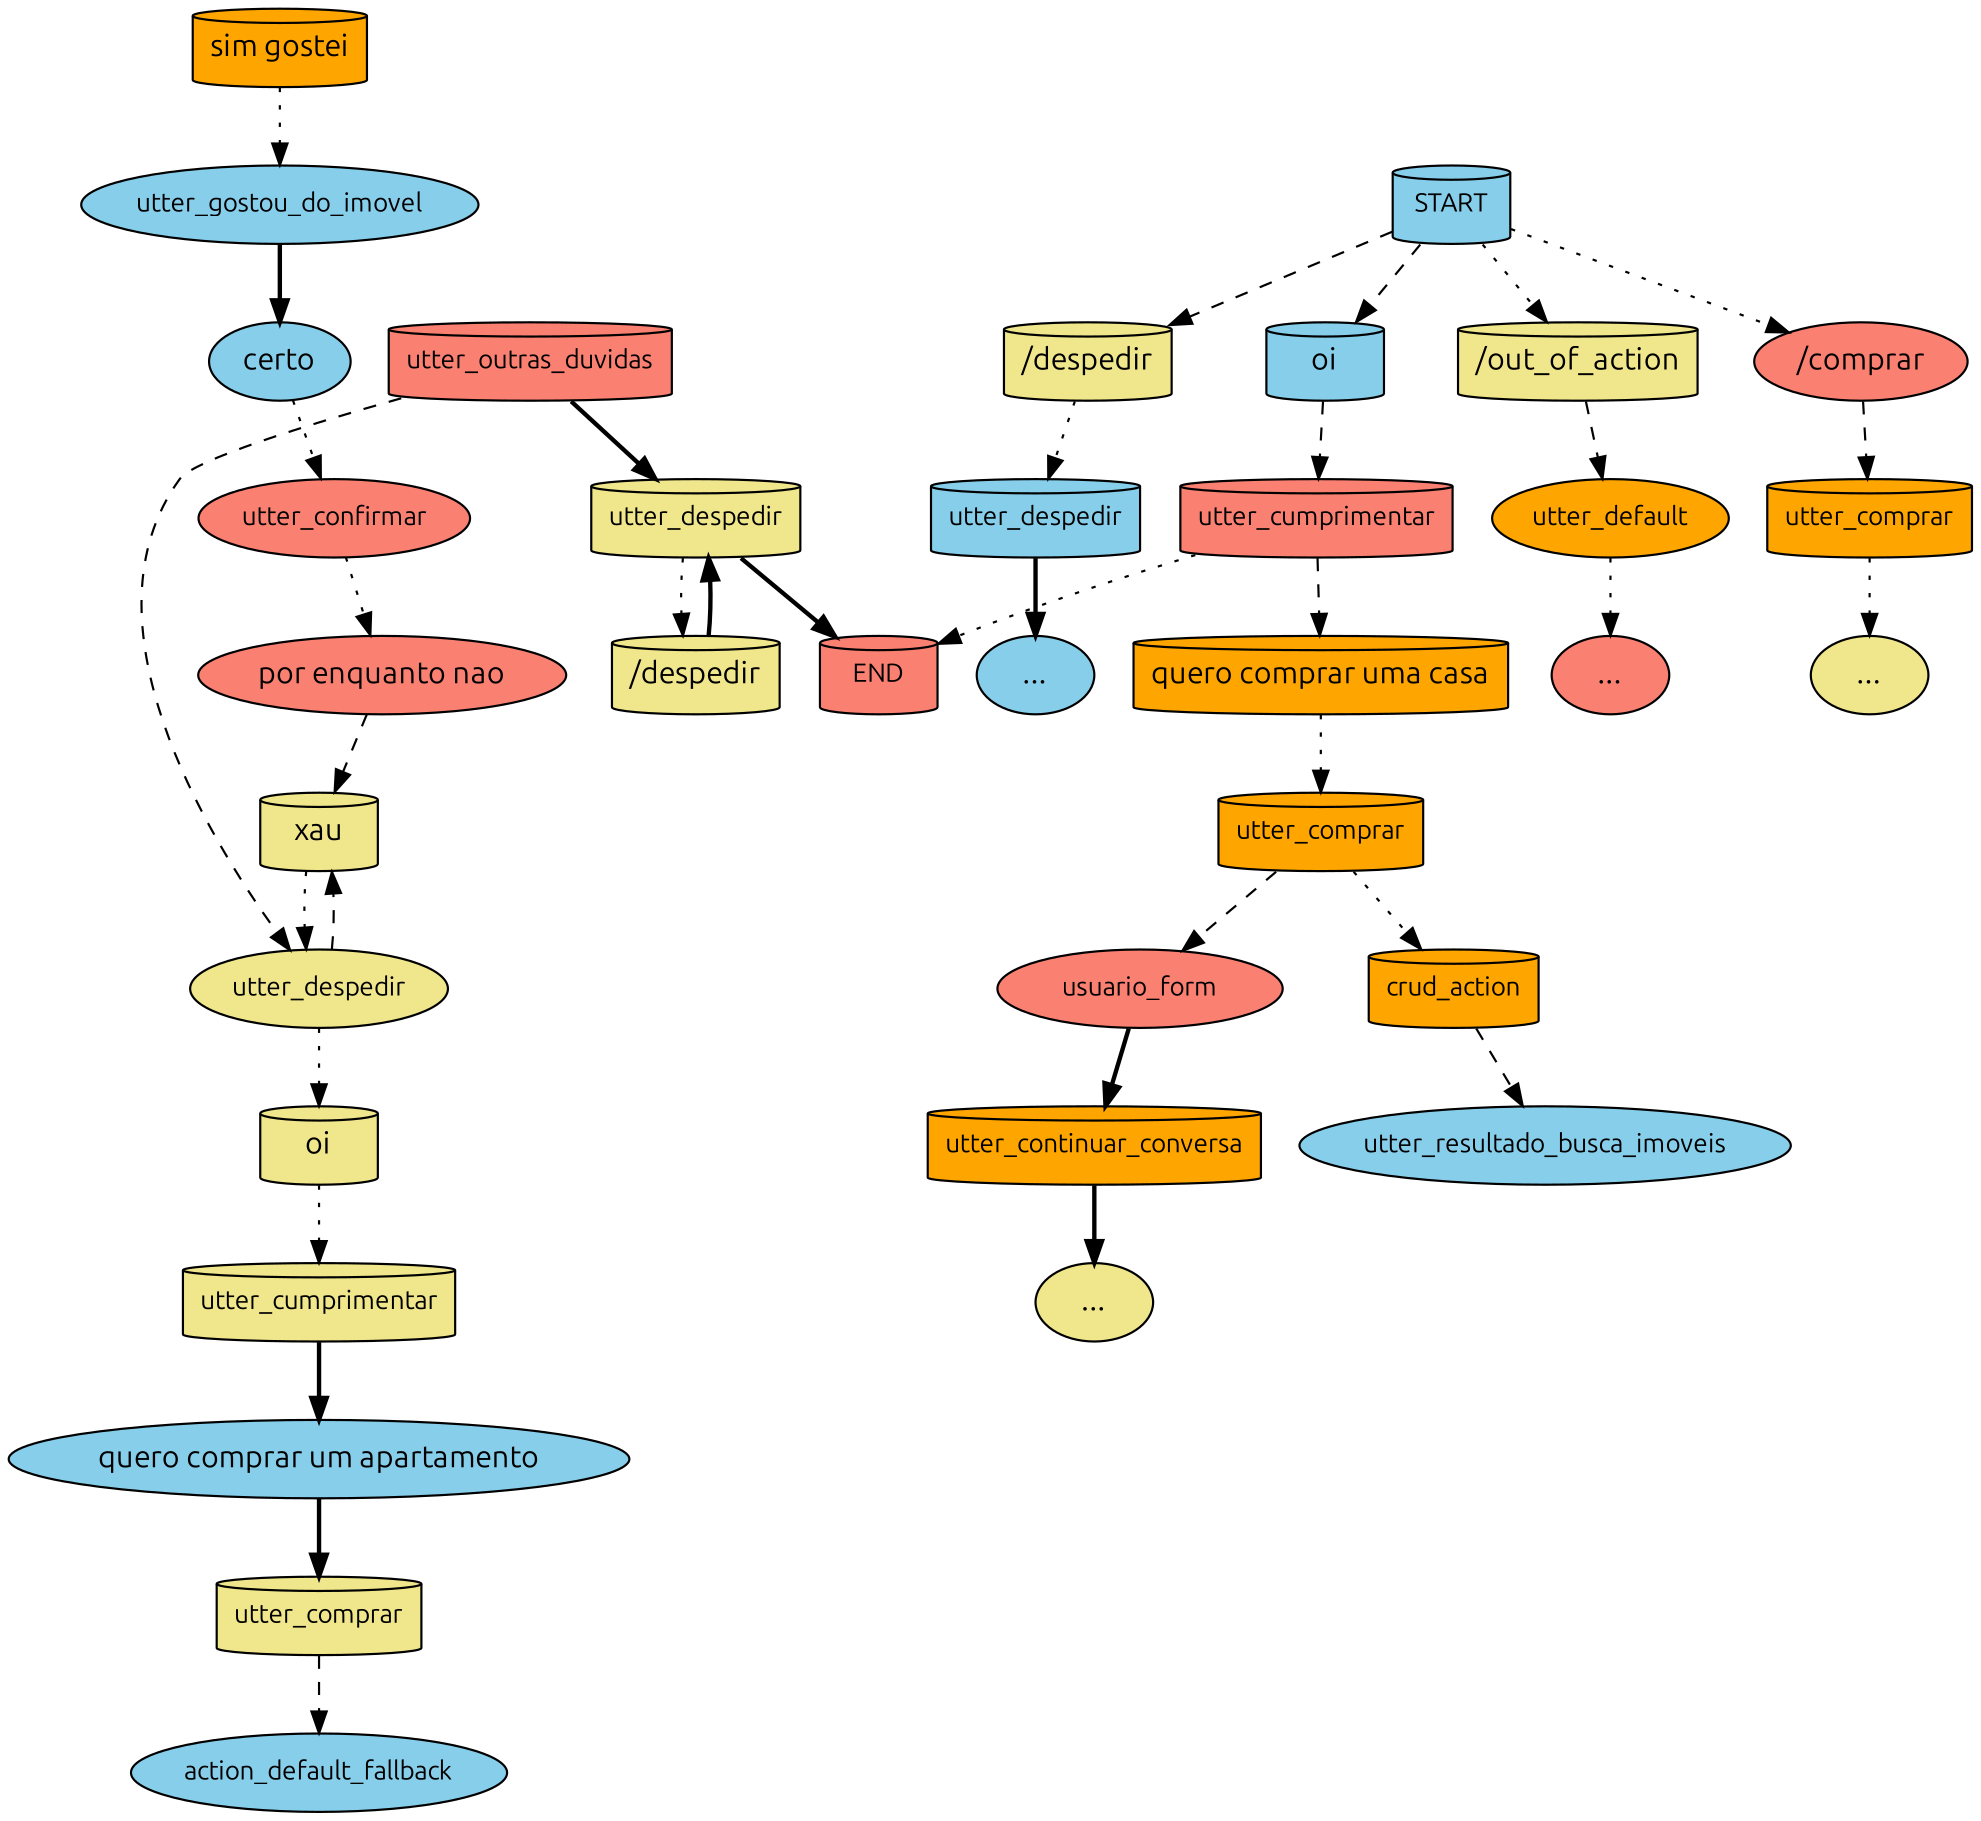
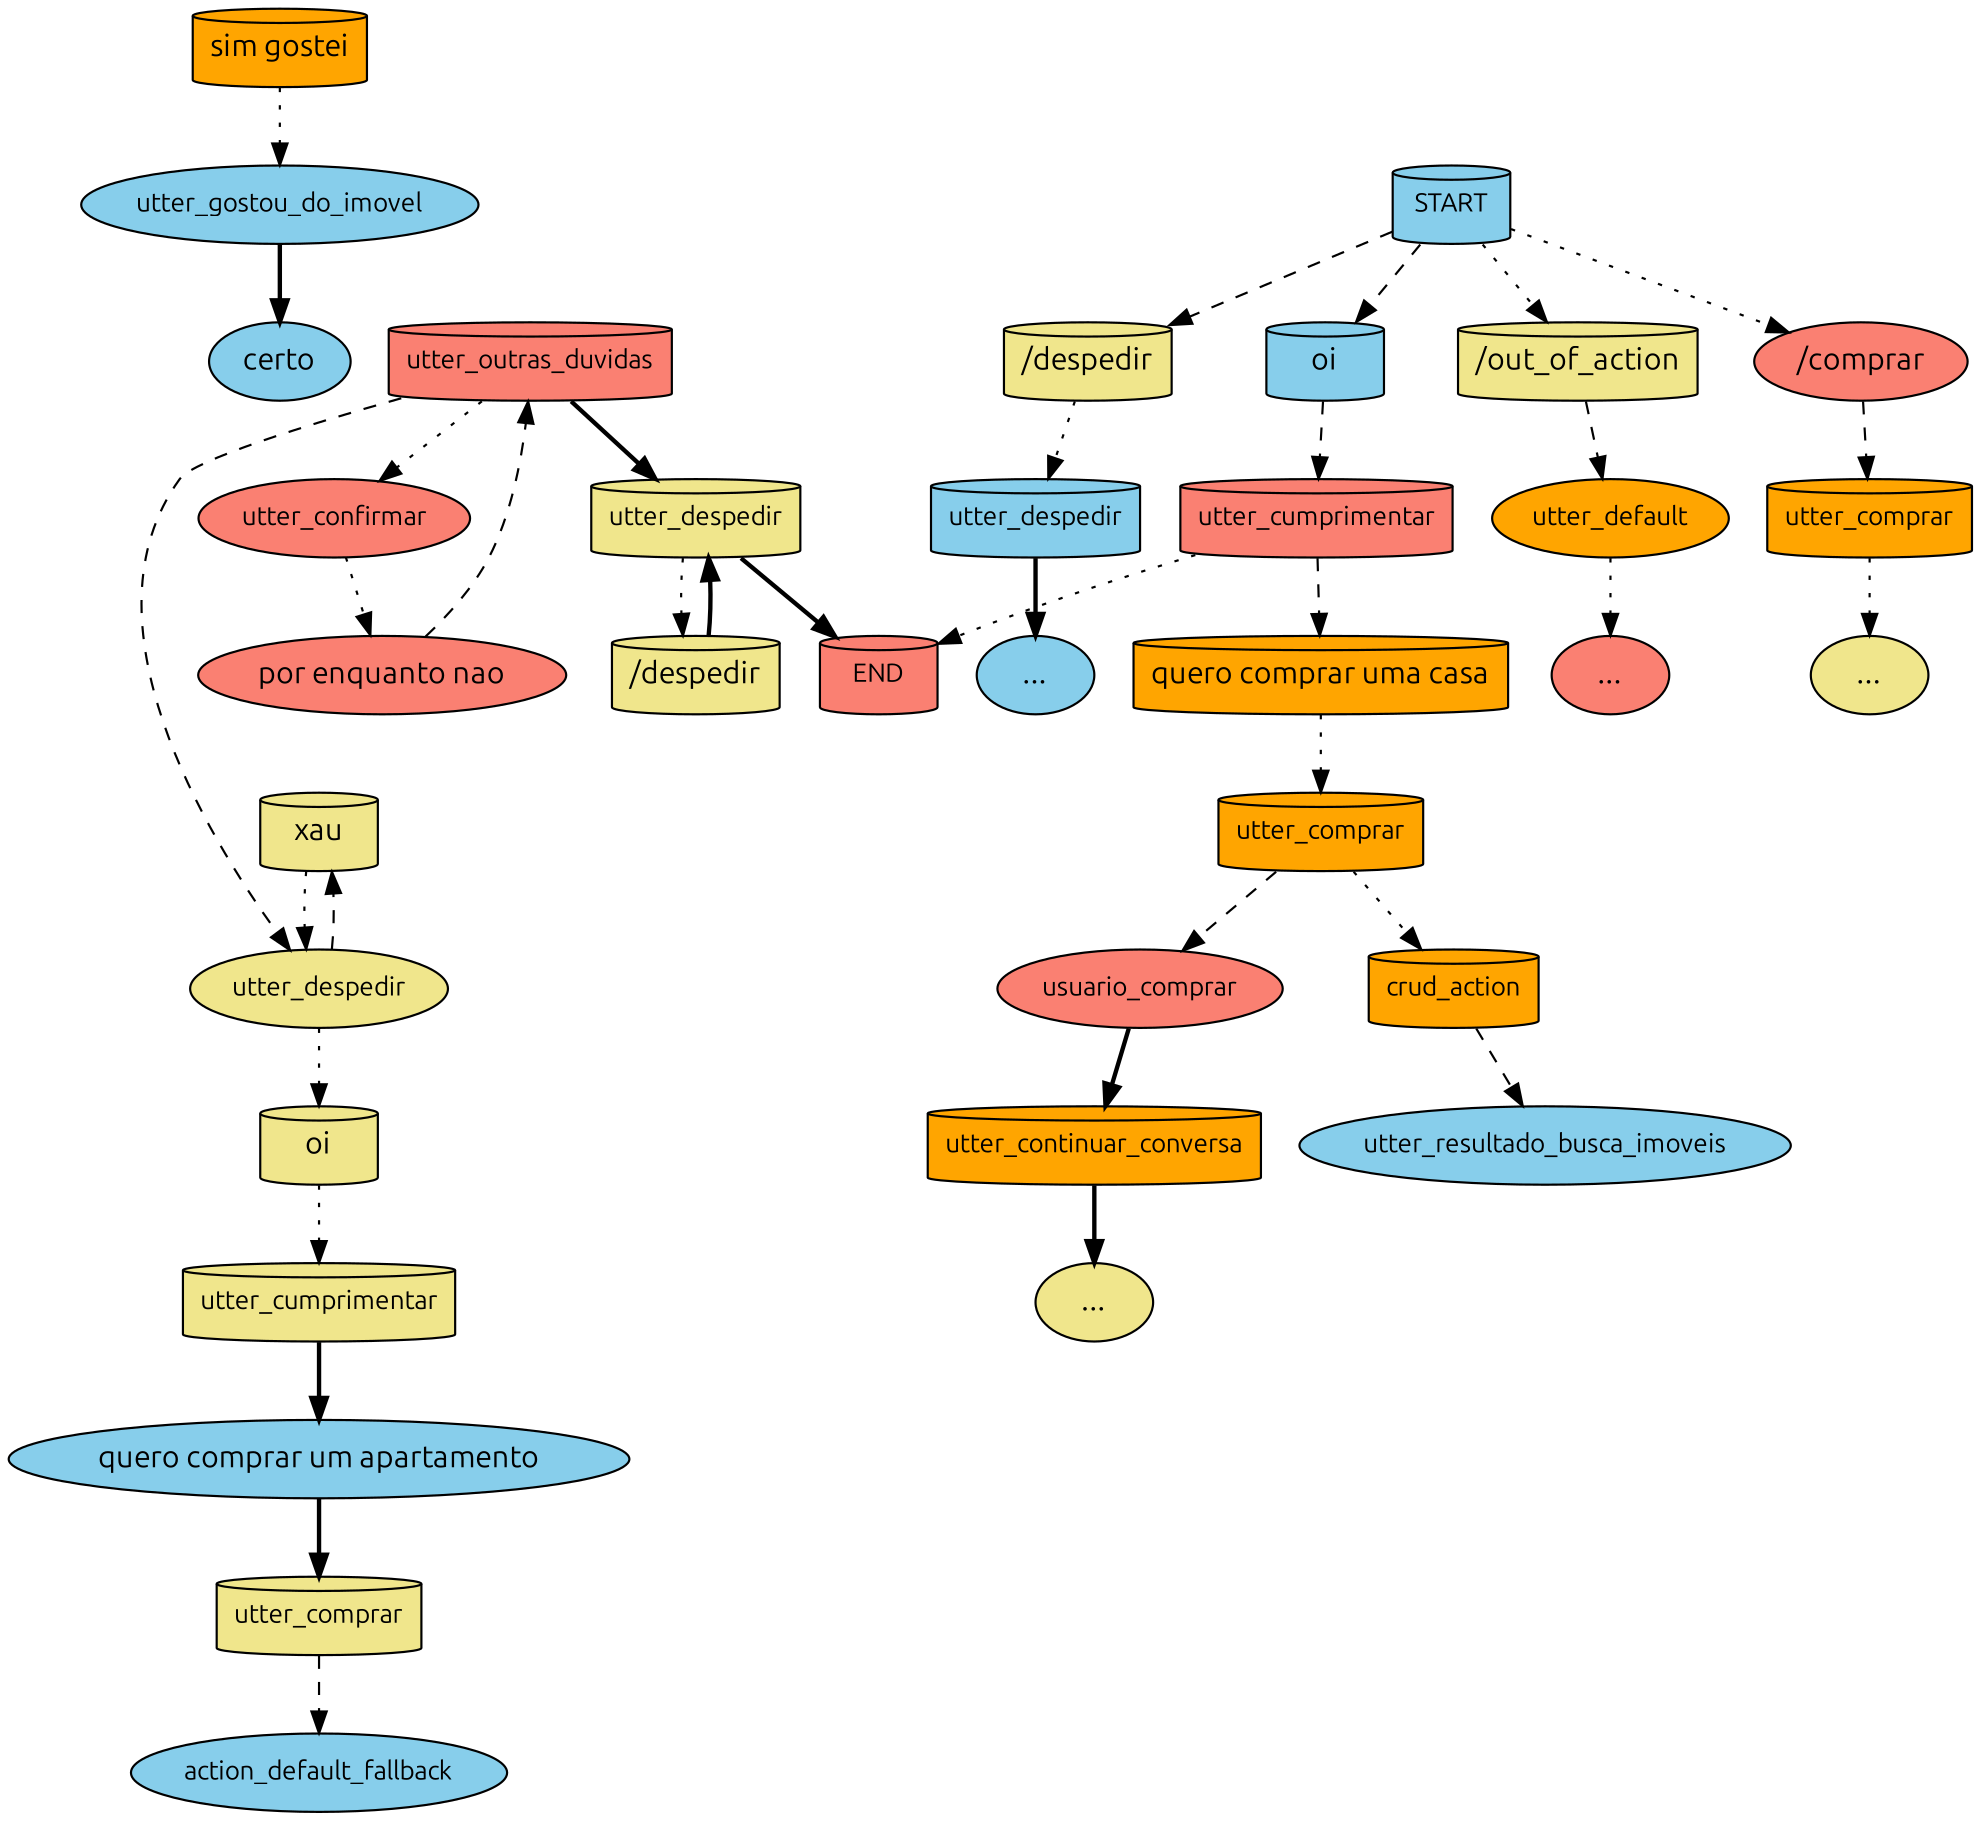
edge "certo" -> "utter_confirmar": now "utter_outras_duvidas" -> "utter_confirmar"
edge "por enquanto nao" -> "xau": now "por enquanto nao" -> "utter_outras_duvidas"
node "usuario_form": label "usuario_form" -> "usuario_comprar"
